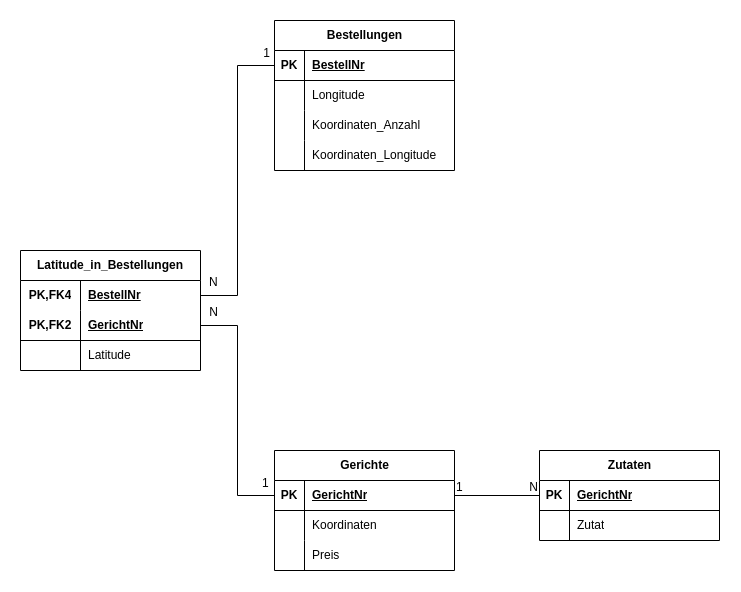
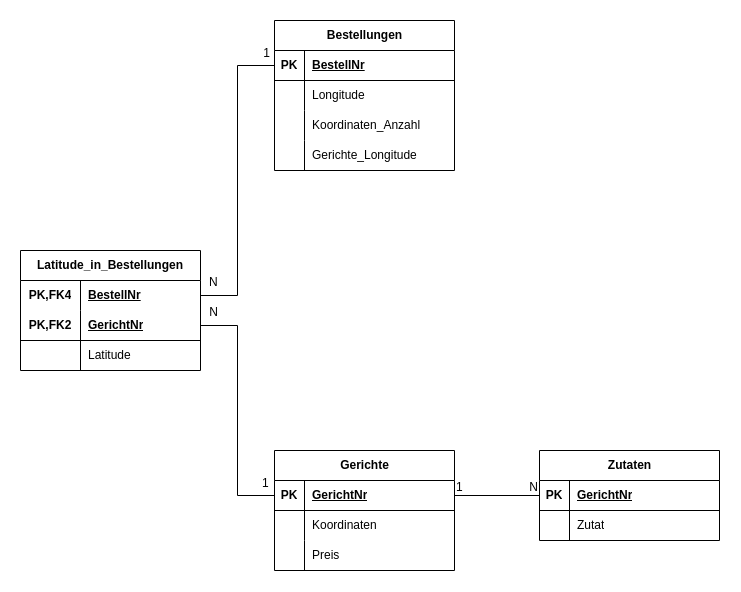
node "Koordinaten_Longitude": label "Koordinaten_Longitude" -> "Gerichte_Longitude"
